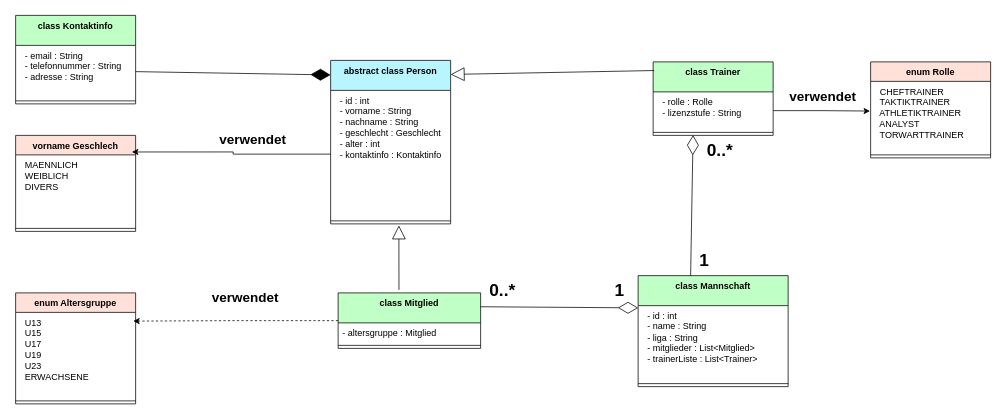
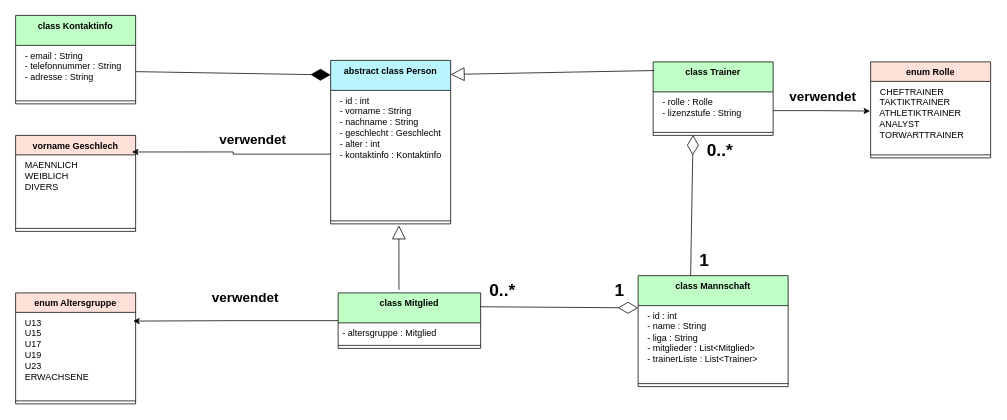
edge "class Mitglied" -> "U13 U15 U17 U19 U23 ERWACHSENE": style dashed -> solid
